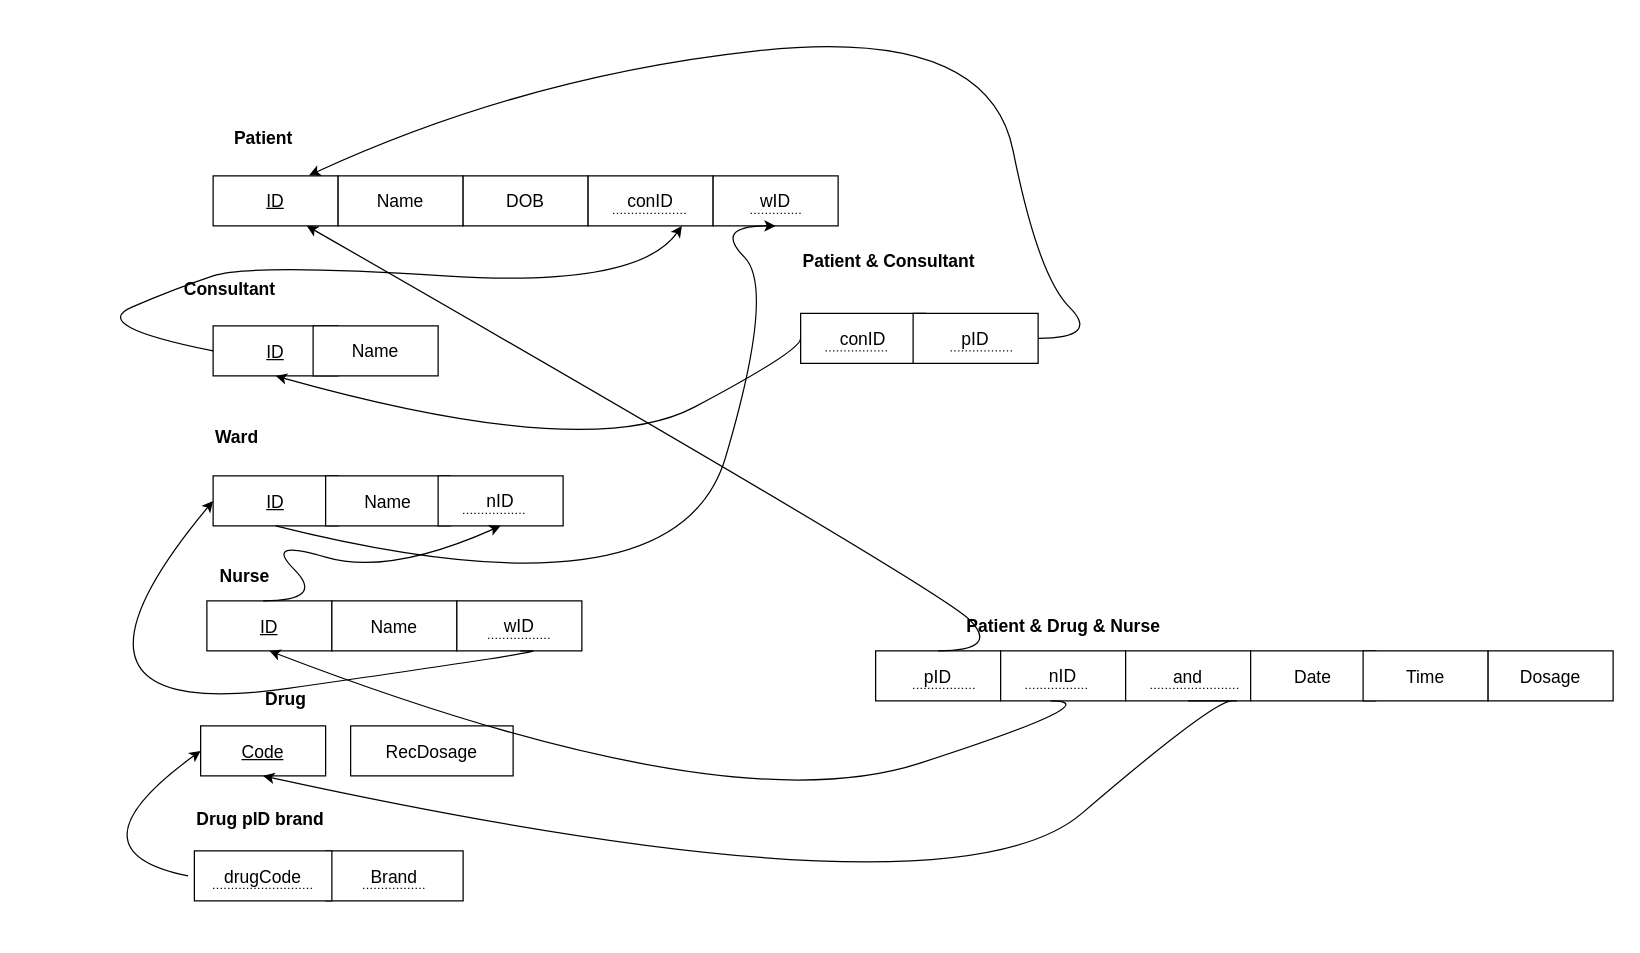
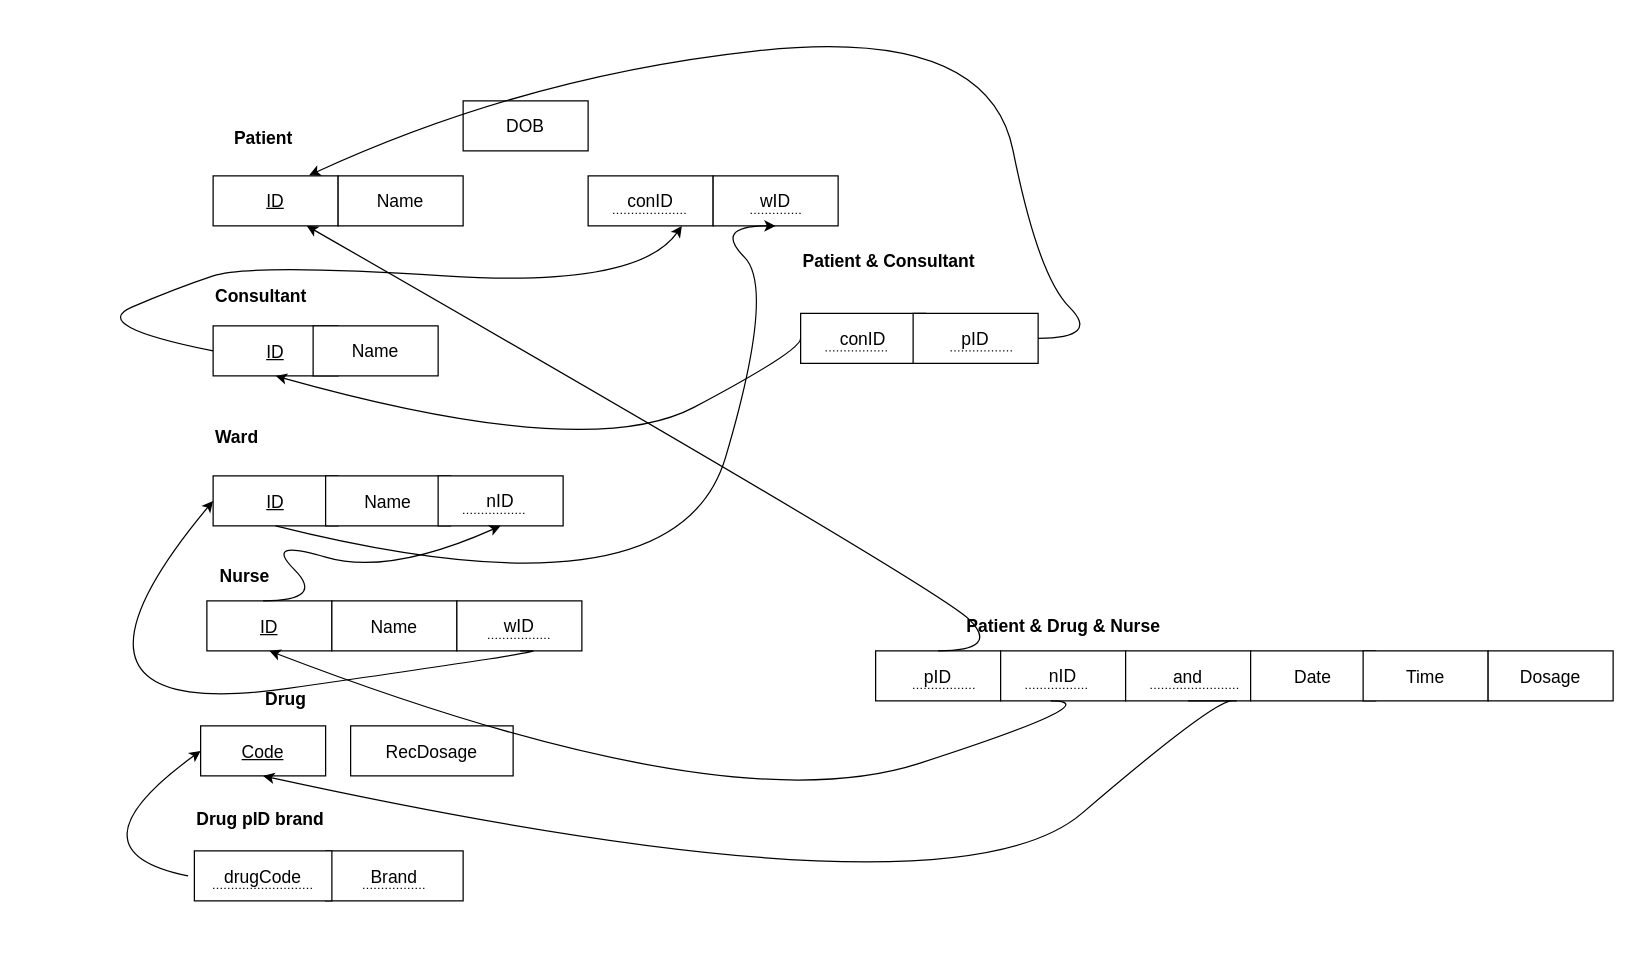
node "DOB": moved (526, 201) -> (526, 126)
node "Consultant": moved (232, 276) -> (263, 282)
